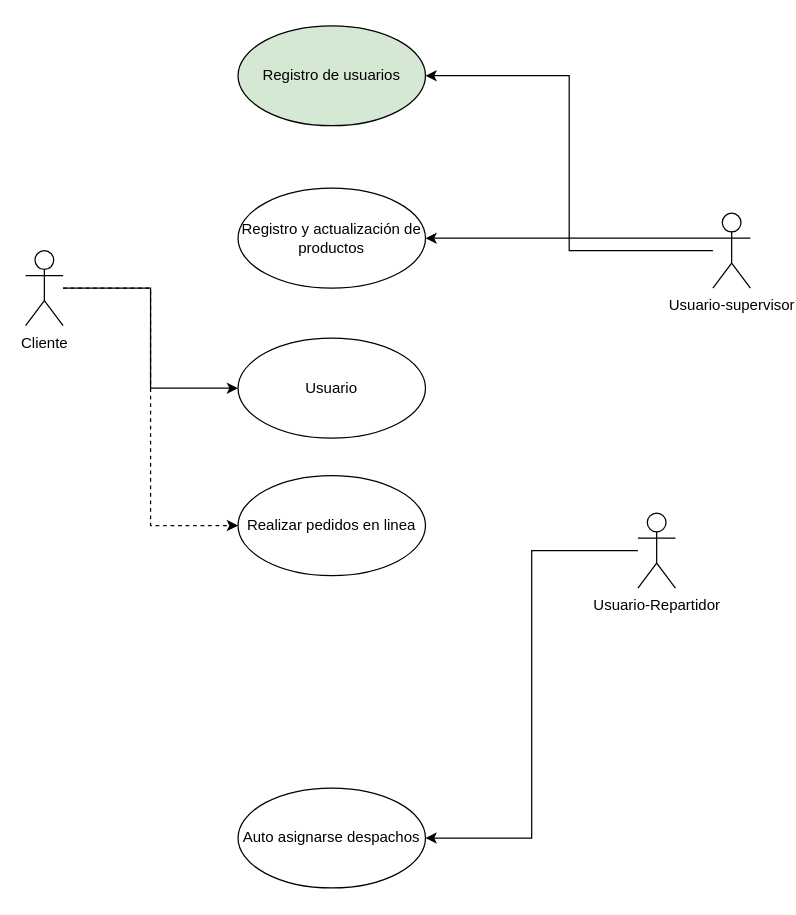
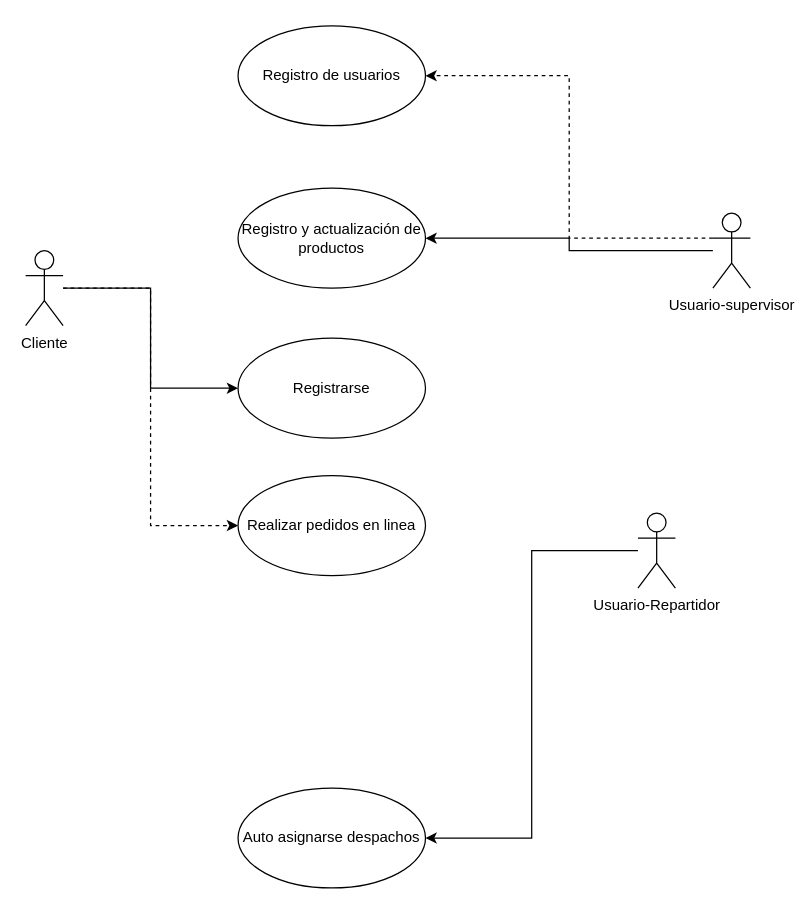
node "Registro de usuarios": fillcolor #d5e8d4 -> #ffffff
edge "Usuario-supervisor" -> "Registro de usuarios": style solid -> dashed
node "Usuario": label "Usuario" -> "Registrarse"
